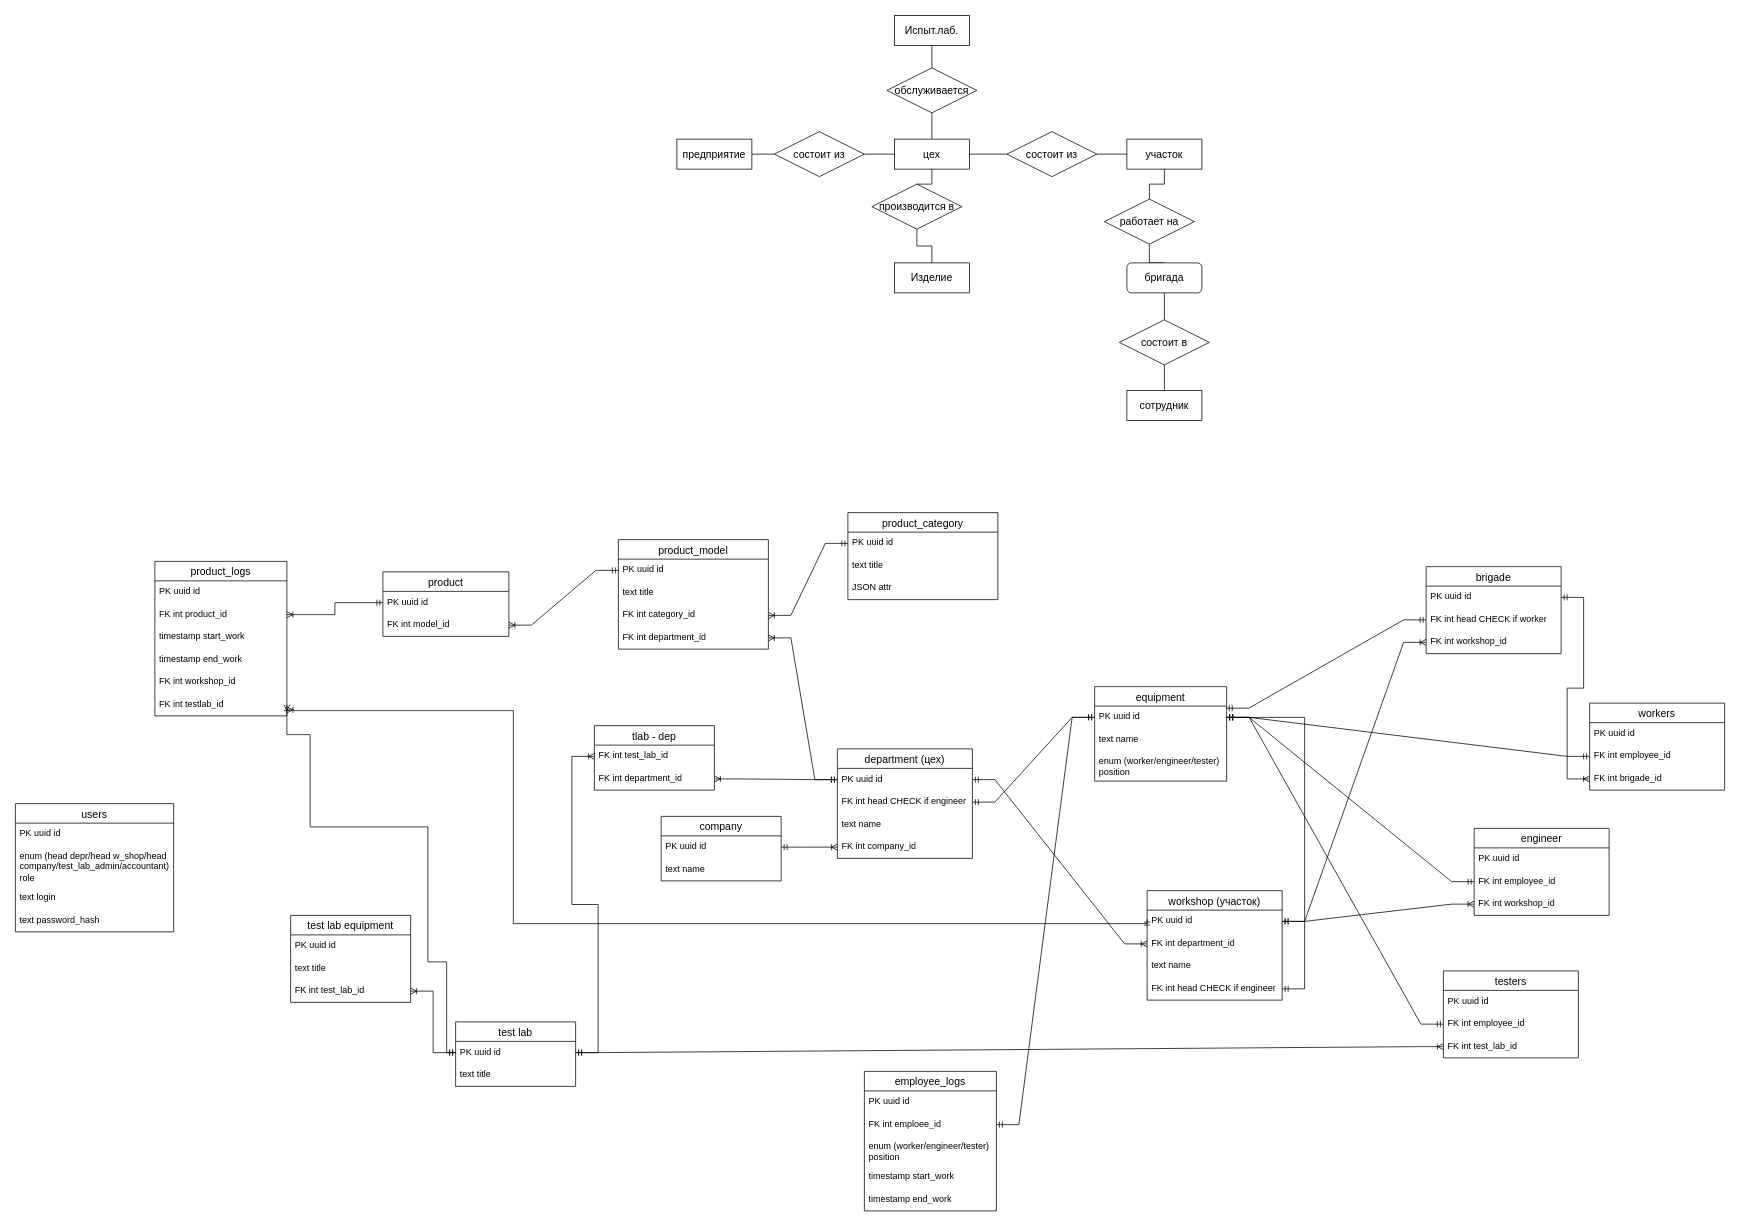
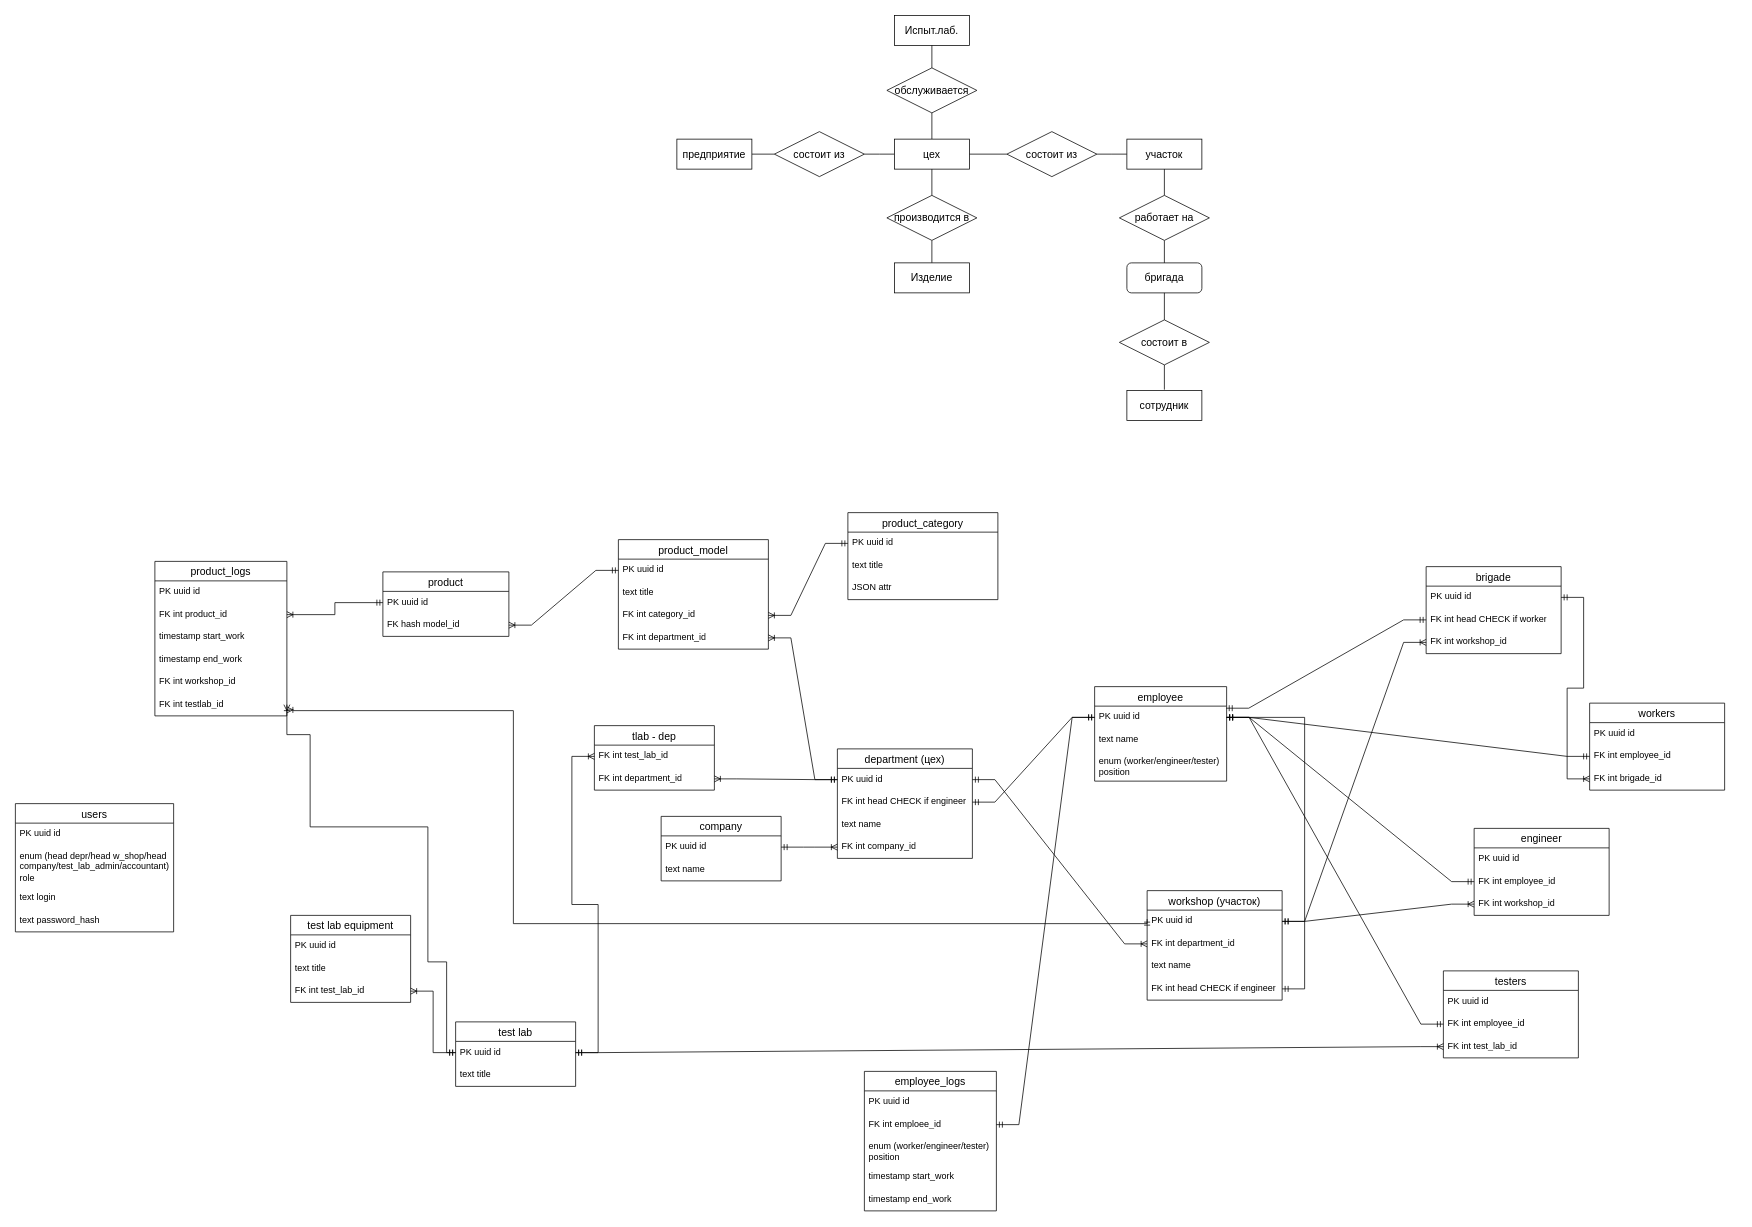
node "производится в": moved (917, 207) -> (932, 218)
node "работает на": moved (1149, 222) -> (1164, 218)
node "FK int model_id": label "FK int model_id" -> "FK hash model_id"
node "equipment": label "equipment" -> "employee"
